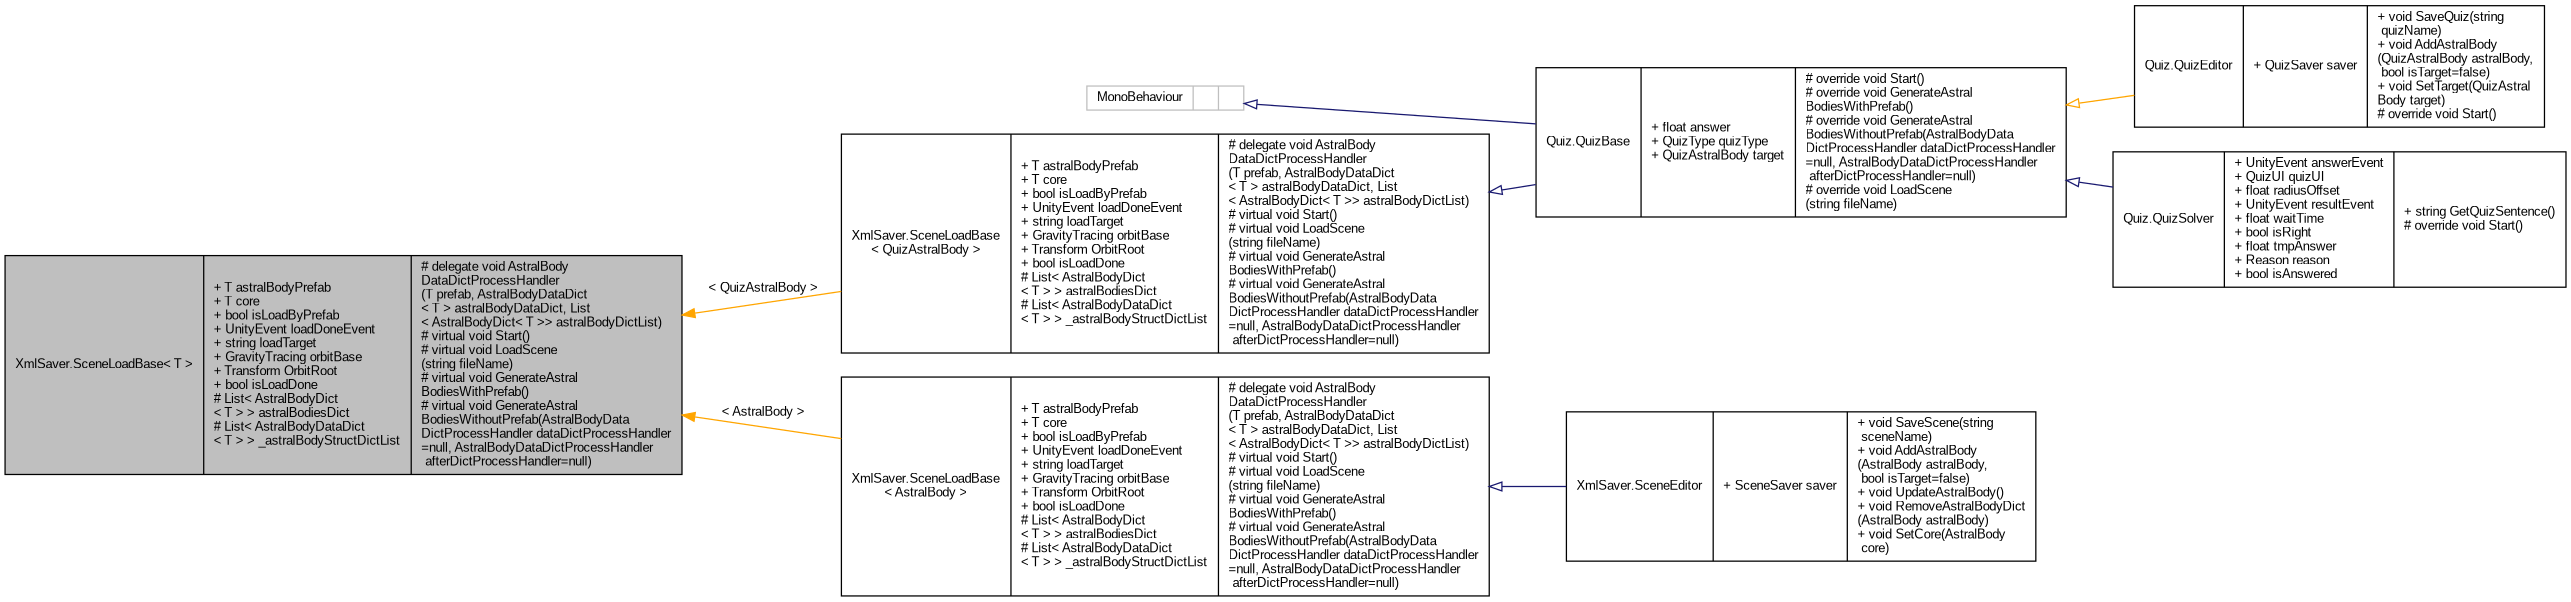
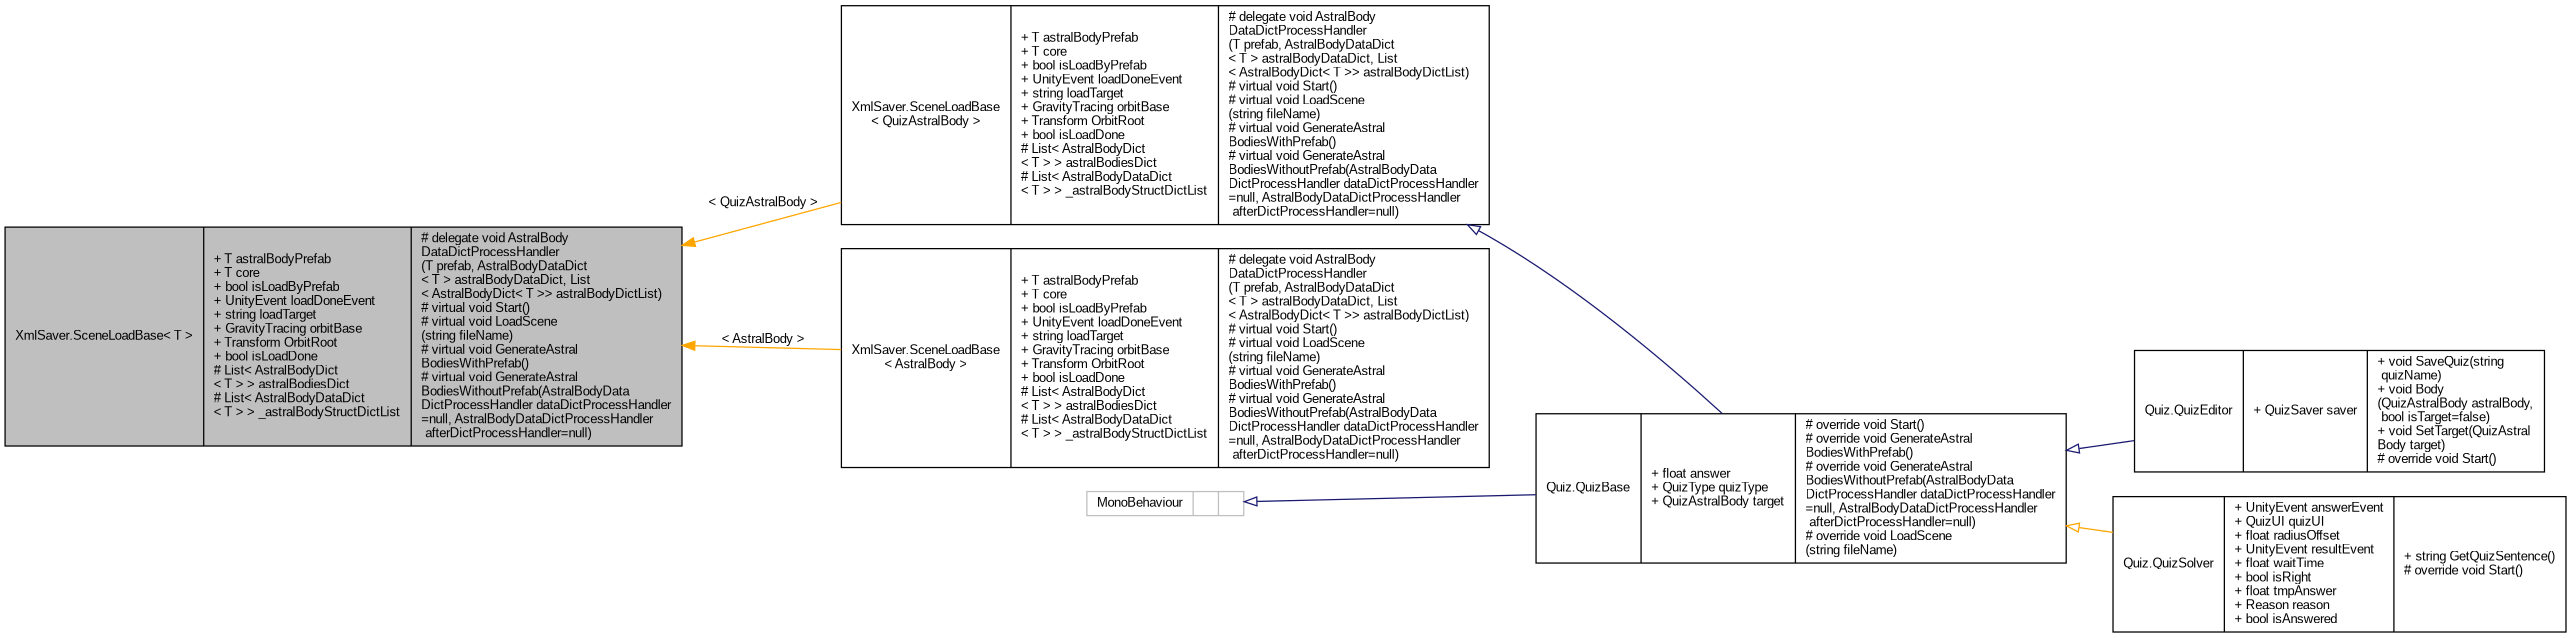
node "Quiz.QuizEditor": text "+ void AddAstralBody" -> "+ void Body"
edge "Quiz.QuizEditor" -> "Quiz.QuizBase": color orange -> midnightblue
edge "Quiz.QuizSolver" -> "Quiz.QuizBase": color midnightblue -> orange
node "XmlSaver.SceneEditor": removed
